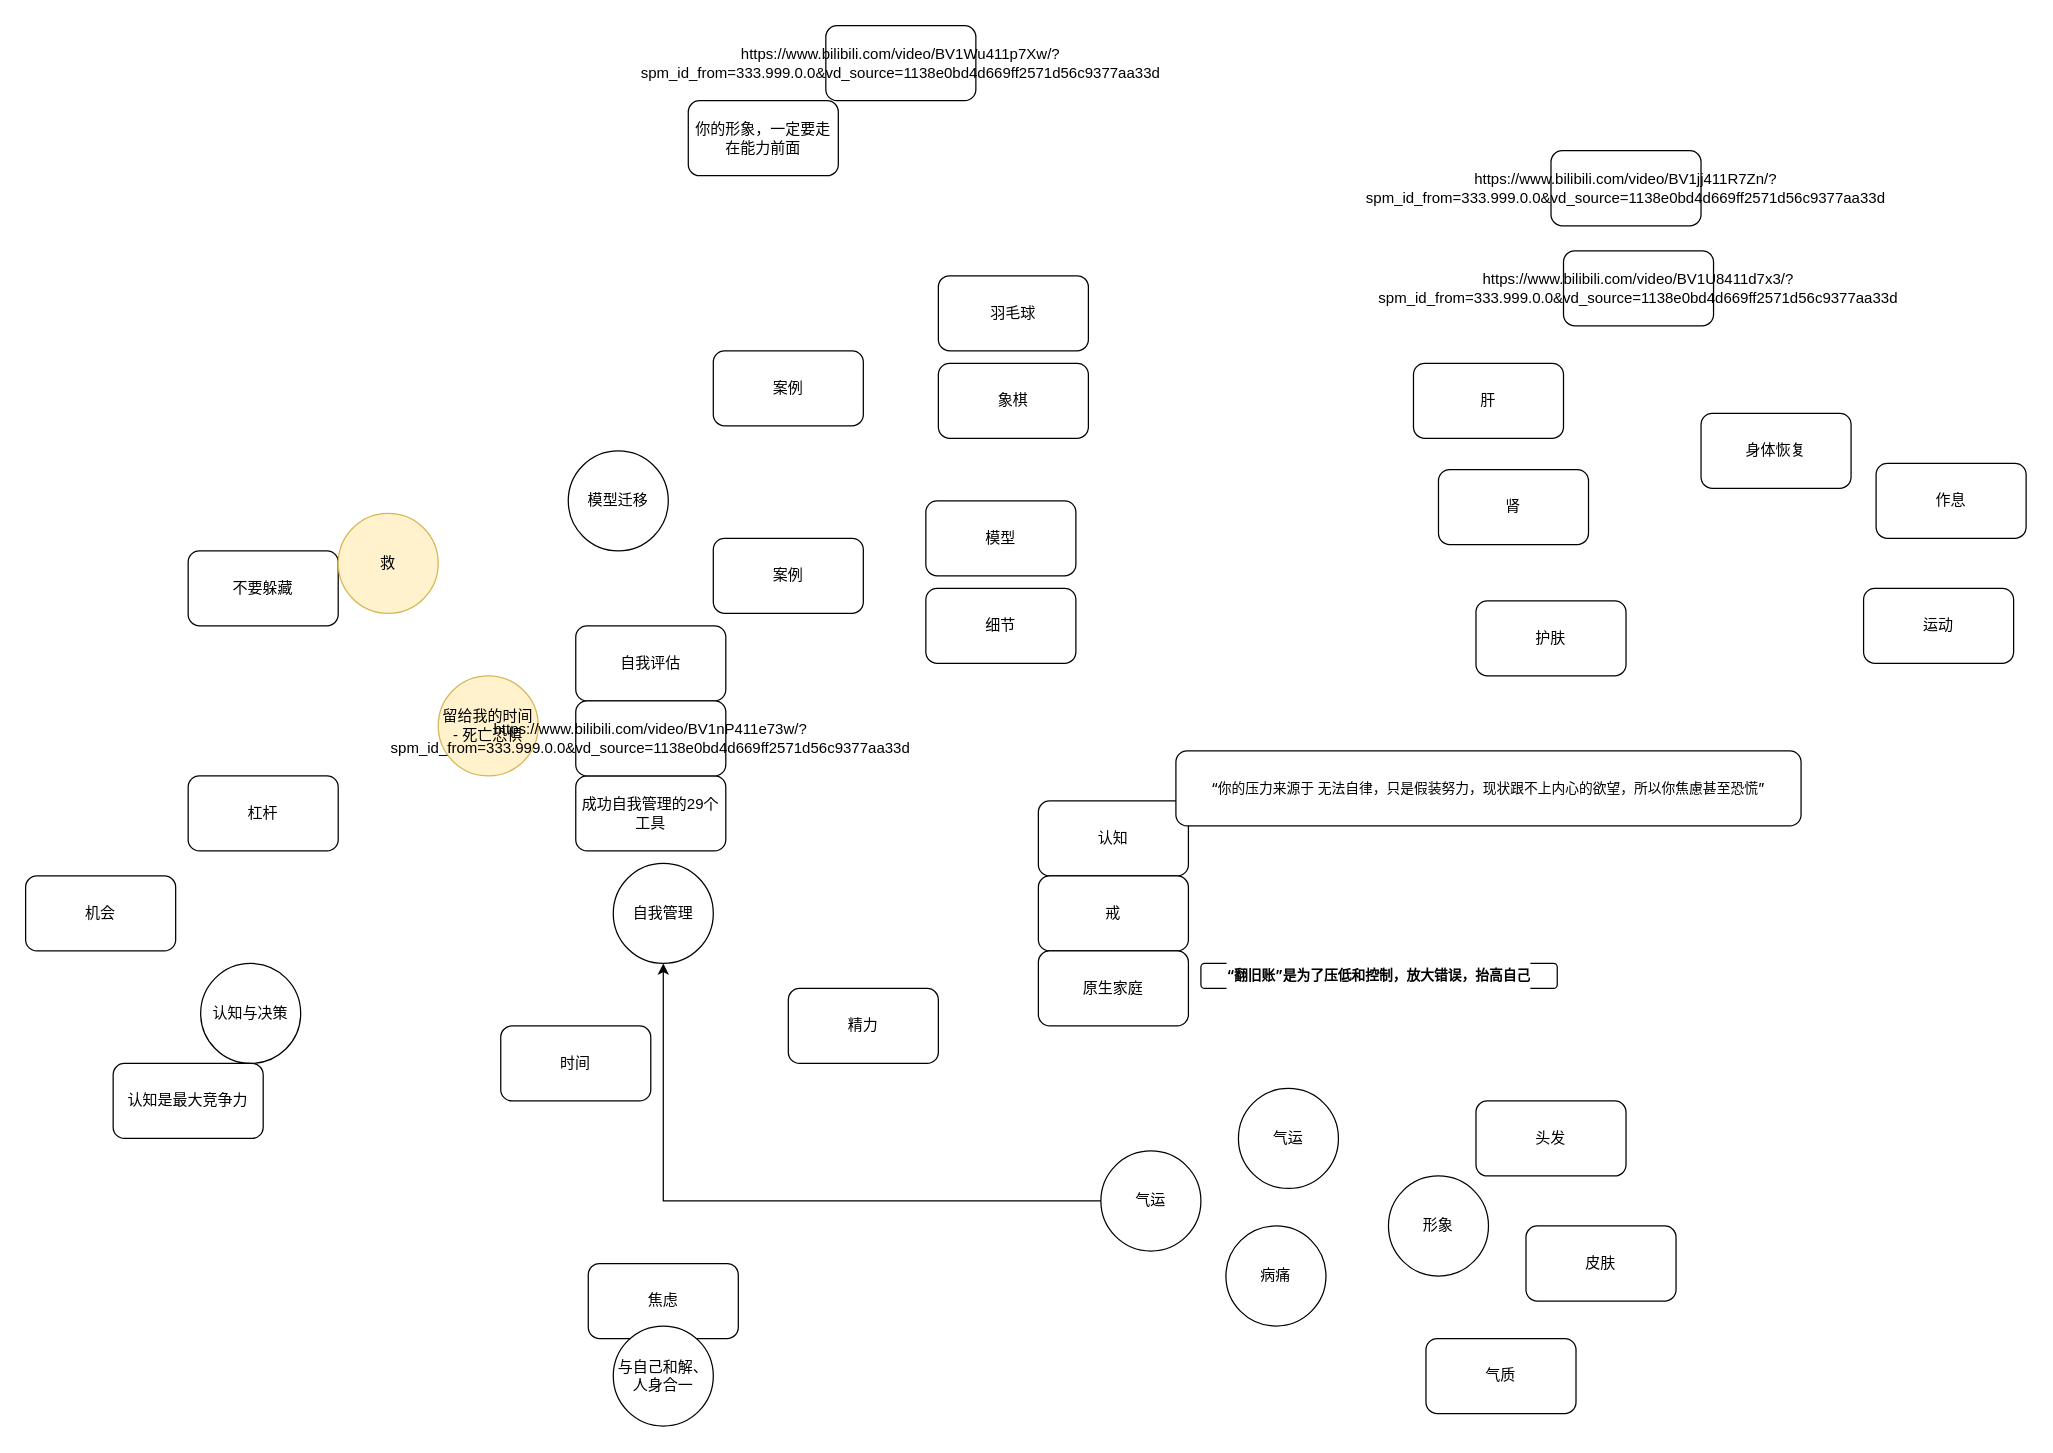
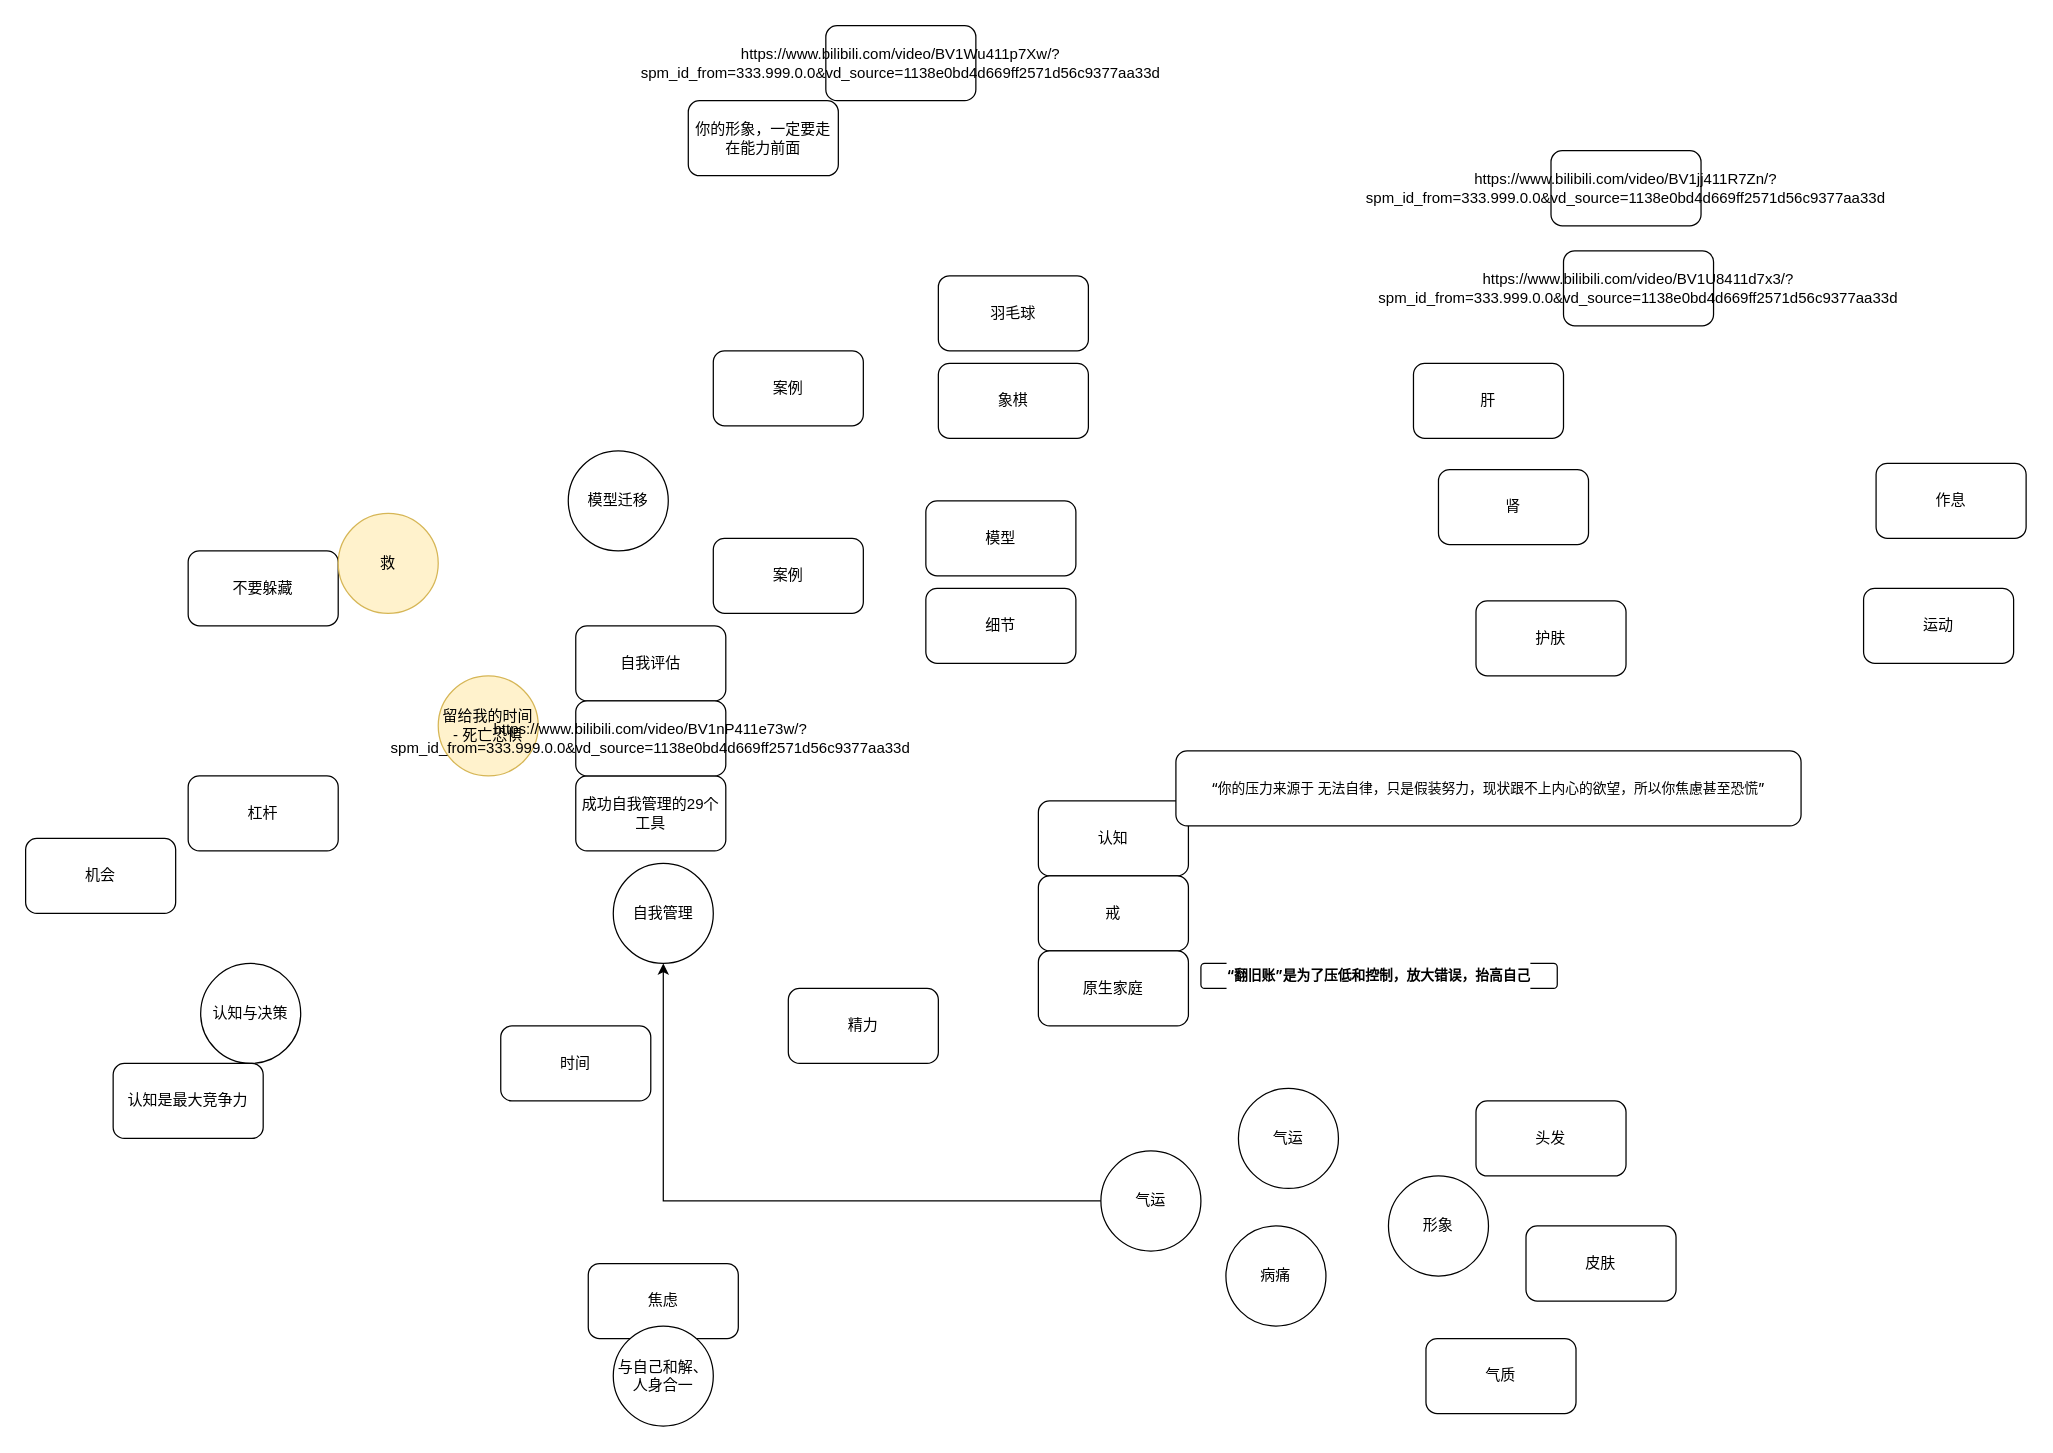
node "身体恢复": removed
node "机会": moved (101, 913) -> (101, 876)
